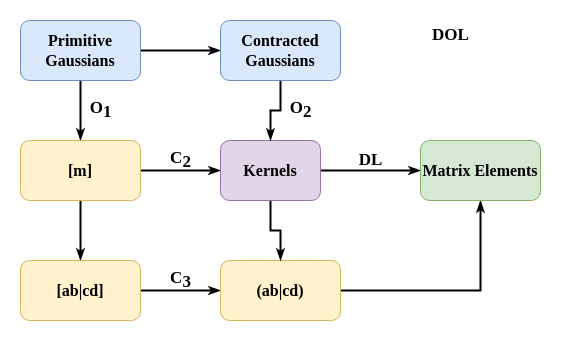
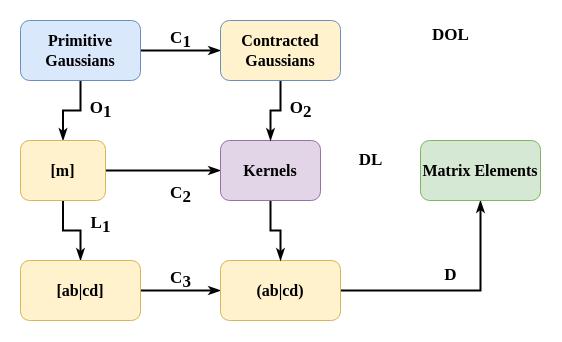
node "C1": added
node "Contracted Gaussians": fillcolor #dae8fc -> #fff2cc
node "C2": moved (181, 161) -> (181, 196)
node "[m]": size 120x60 -> 85x60
edge "Kernels" -> "Matrix Elements": removed
node "L1": added
node "D": added
